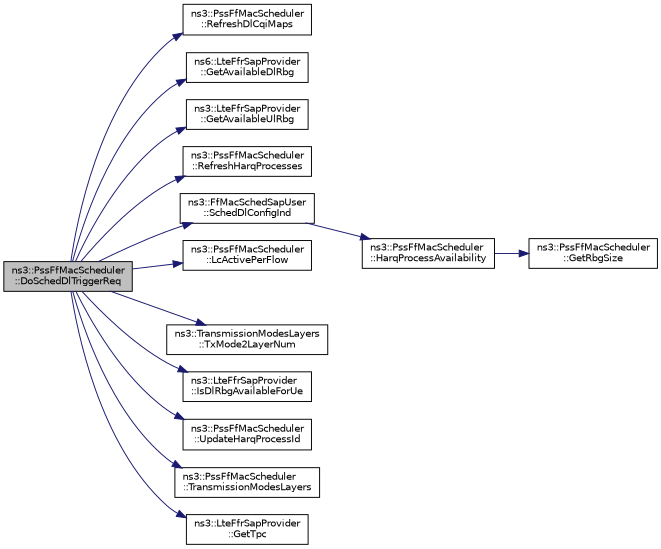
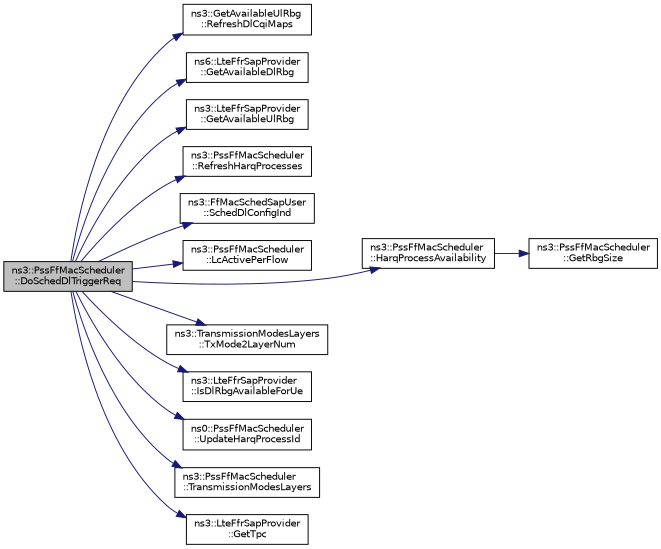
node "ns3::PssFfMacScheduler ::RefreshDlCqiMaps": label "ns3::PssFfMacScheduler ::RefreshDlCqiMaps" -> "ns3::GetAvailableUlRbg ::RefreshDlCqiMaps"
edge "ns3::FfMacSchedSapUser ::SchedDlConfigInd" -> "ns3::PssFfMacScheduler ::HarqProcessAvailability": now "ns3::PssFfMacScheduler ::DoSchedDlTriggerReq" -> "ns3::PssFfMacScheduler ::HarqProcessAvailability"
node "ns3::PssFfMacScheduler ::UpdateHarqProcessId": label "ns3::PssFfMacScheduler ::UpdateHarqProcessId" -> "ns0::PssFfMacScheduler ::UpdateHarqProcessId"
